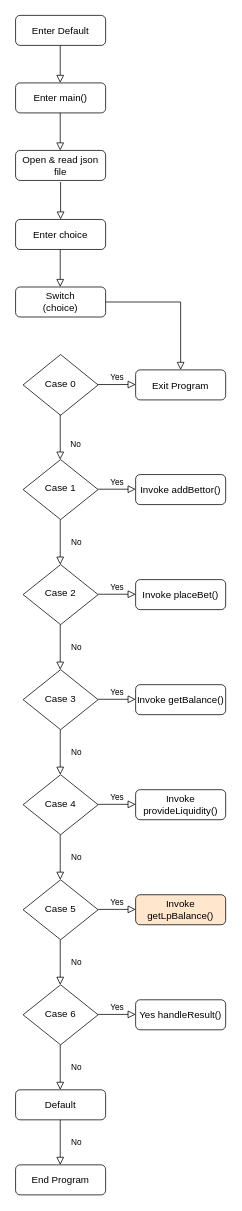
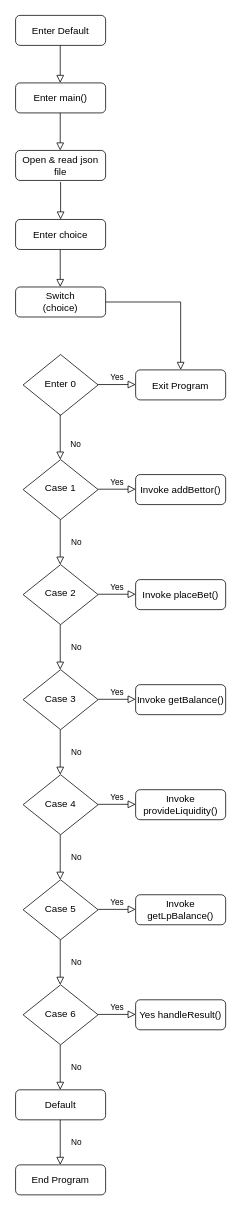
node "Case 0": label "Case 0" -> "Enter 0"
node "Invoke getLpBalance()": fillcolor #ffe6cc -> #ffffff
